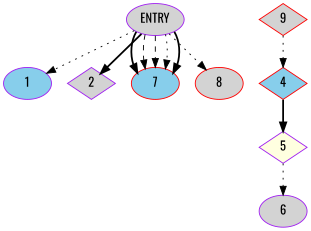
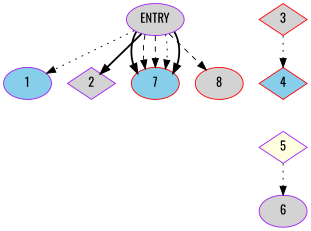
node "9": label "9" -> "3"
edge "ENTRY" -> "8": style dotted -> dashed
edge "4" -> "5": removed
